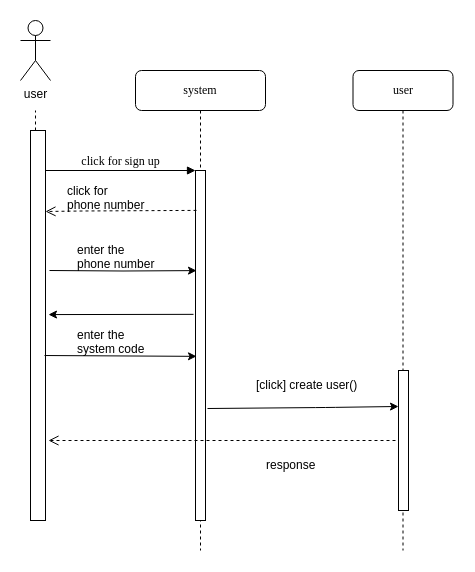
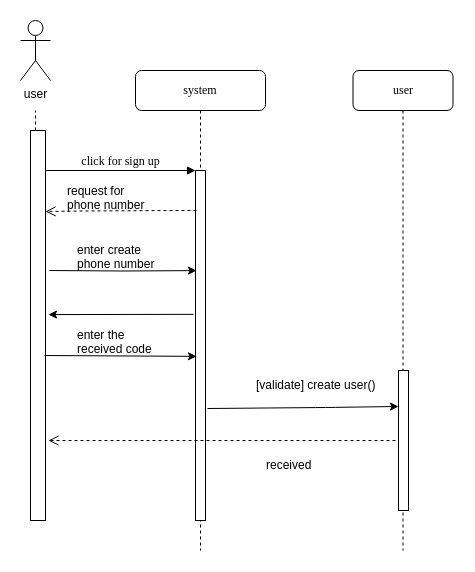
node "click for phone number": label "click for phone number" -> "request for phone number"
node "enter the phone number": label "enter the phone number" -> "enter create phone number"
node "enter the system code": label "enter the system code" -> "enter the received code"
node "[click] create user()": label "[click] create user()" -> "[validate] create user()"
node "response": label "response" -> "received"
